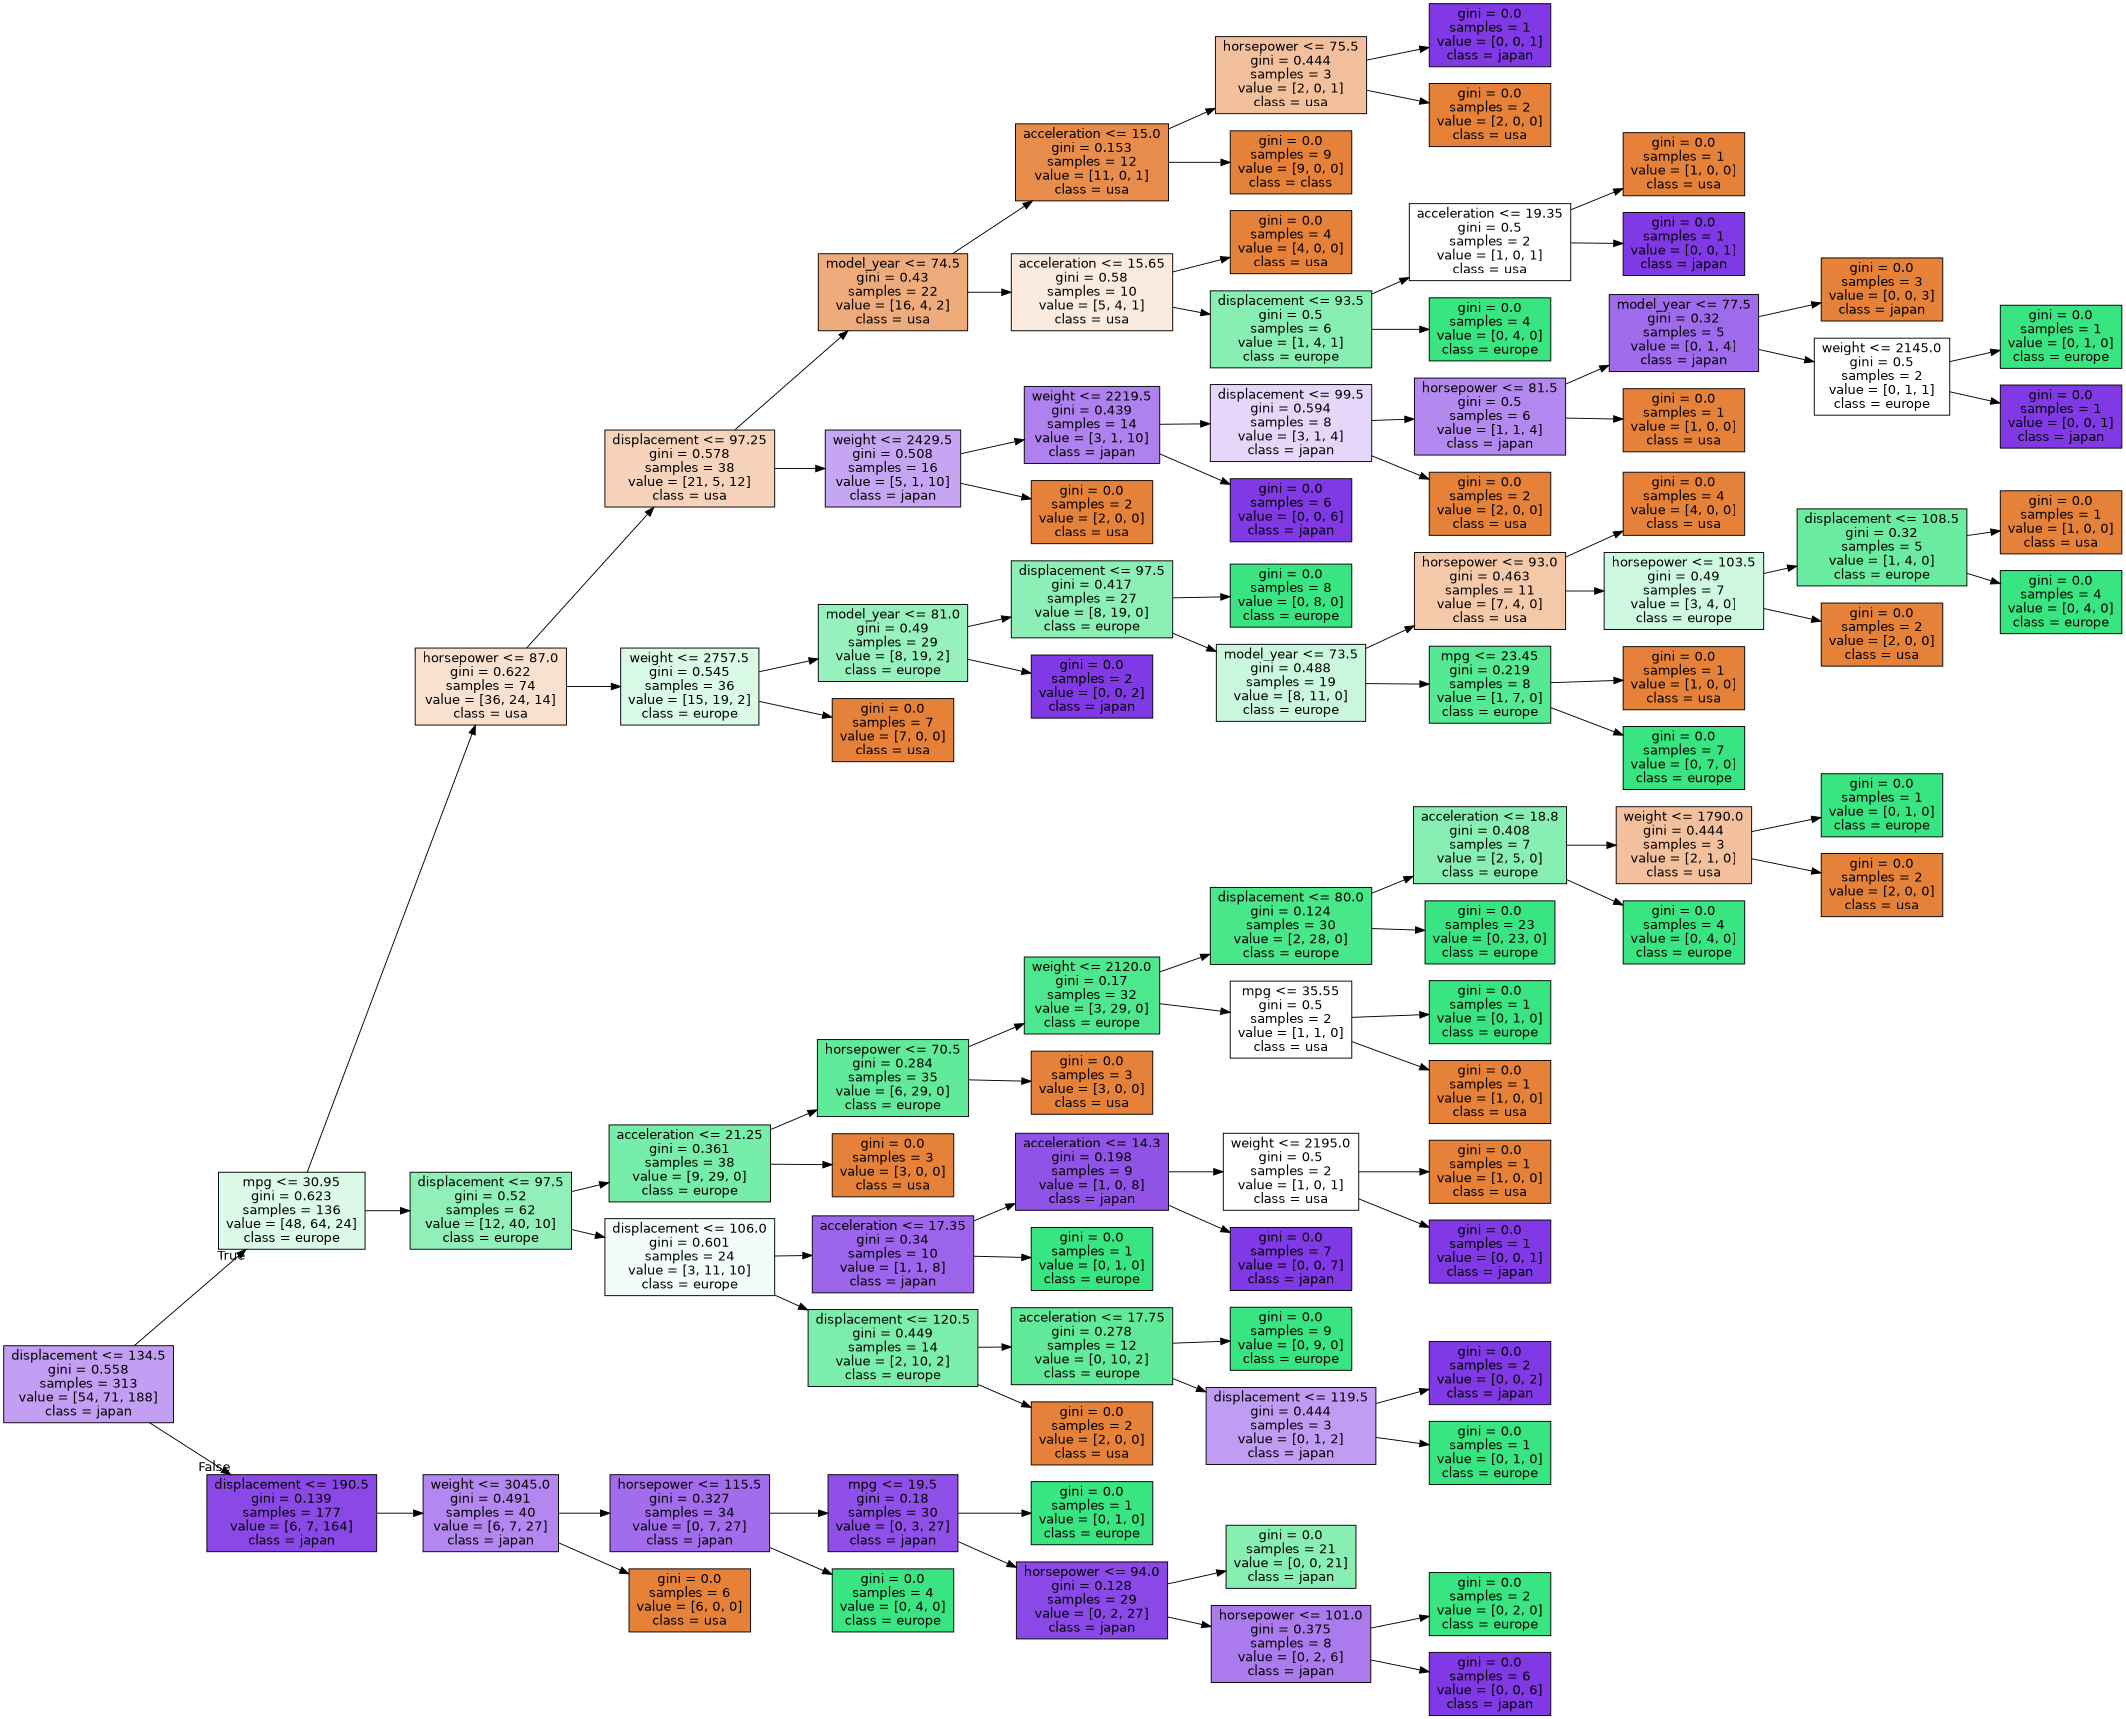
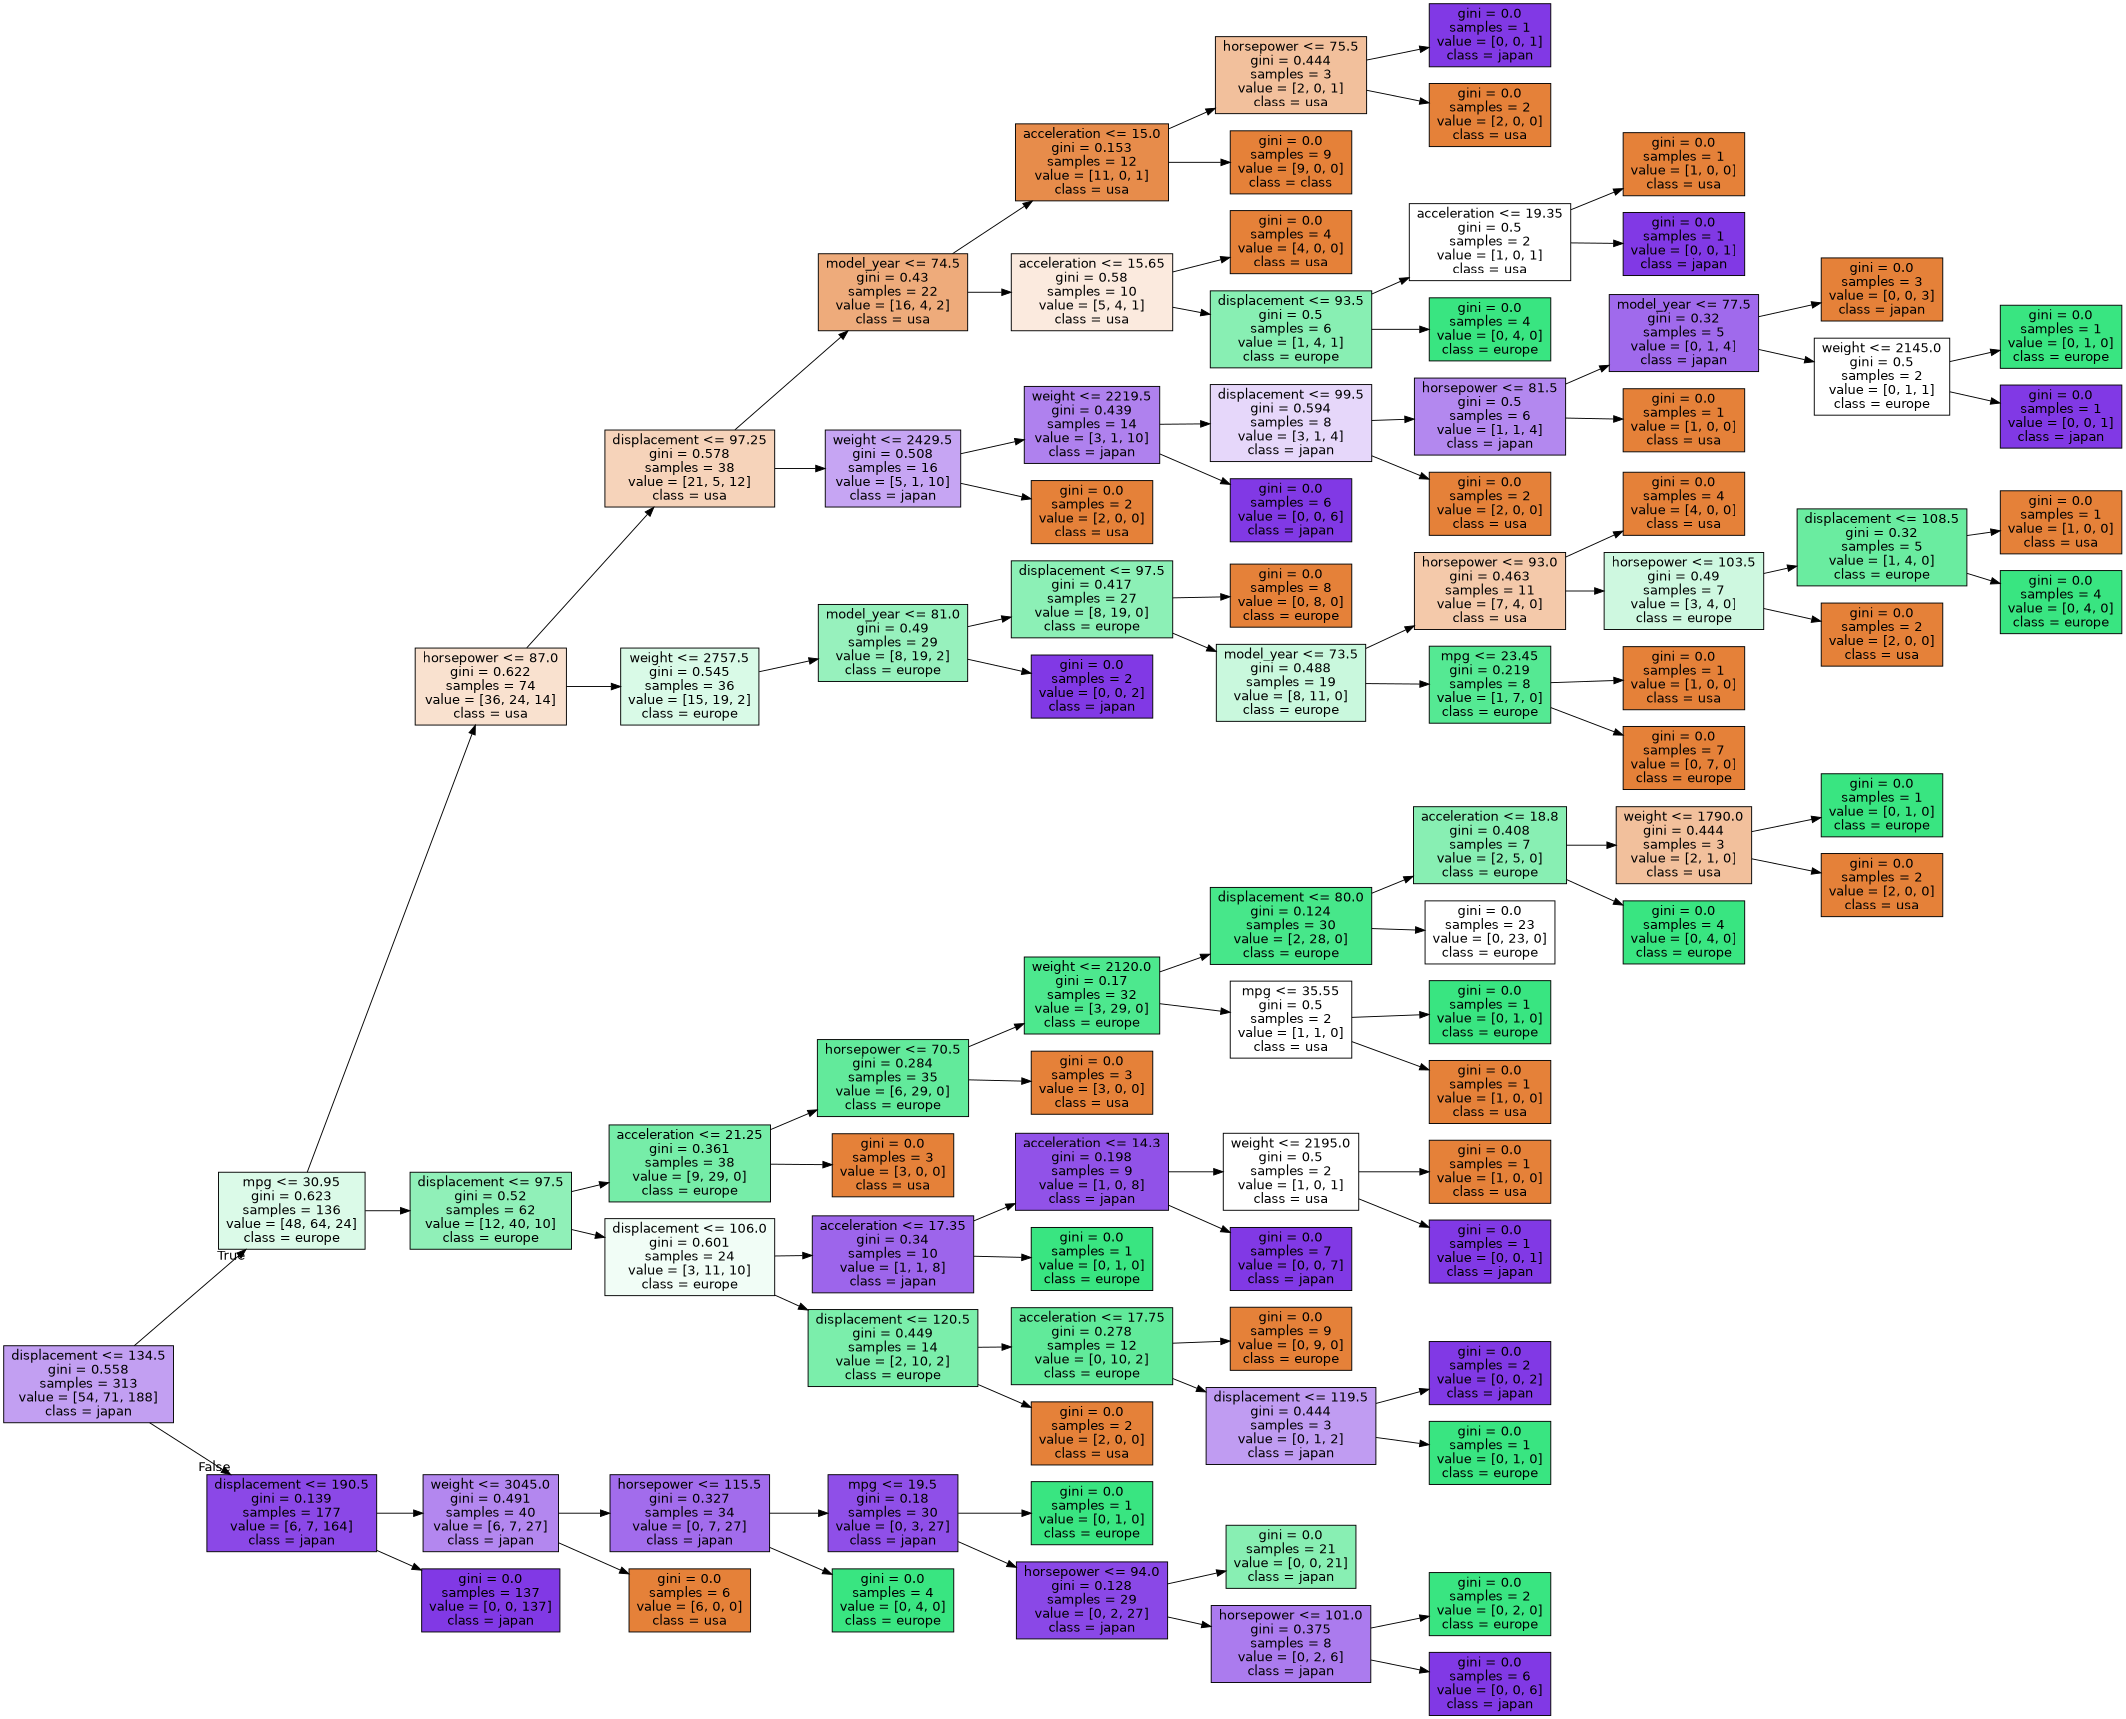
node "gini = 0.0 samples = 8 value = [0, 8, 0] class = europe": fillcolor #39e581 -> #e58139
node "gini = 0.0 samples = 7 value = [7, 0, 0] class = usa": removed
node "gini = 0.0 samples = 7 value = [0, 7, 0] class = europe": fillcolor #39e581 -> #e58139
node "gini = 0.0 samples = 23 value = [0, 23, 0] class = europe": fillcolor #39e581 -> #ffffff
node "gini = 0.0 samples = 9 value = [0, 9, 0] class = europe": fillcolor #39e581 -> #e58139
node "gini = 0.0 samples = 137 value = [0, 0, 137] class = japan": added
